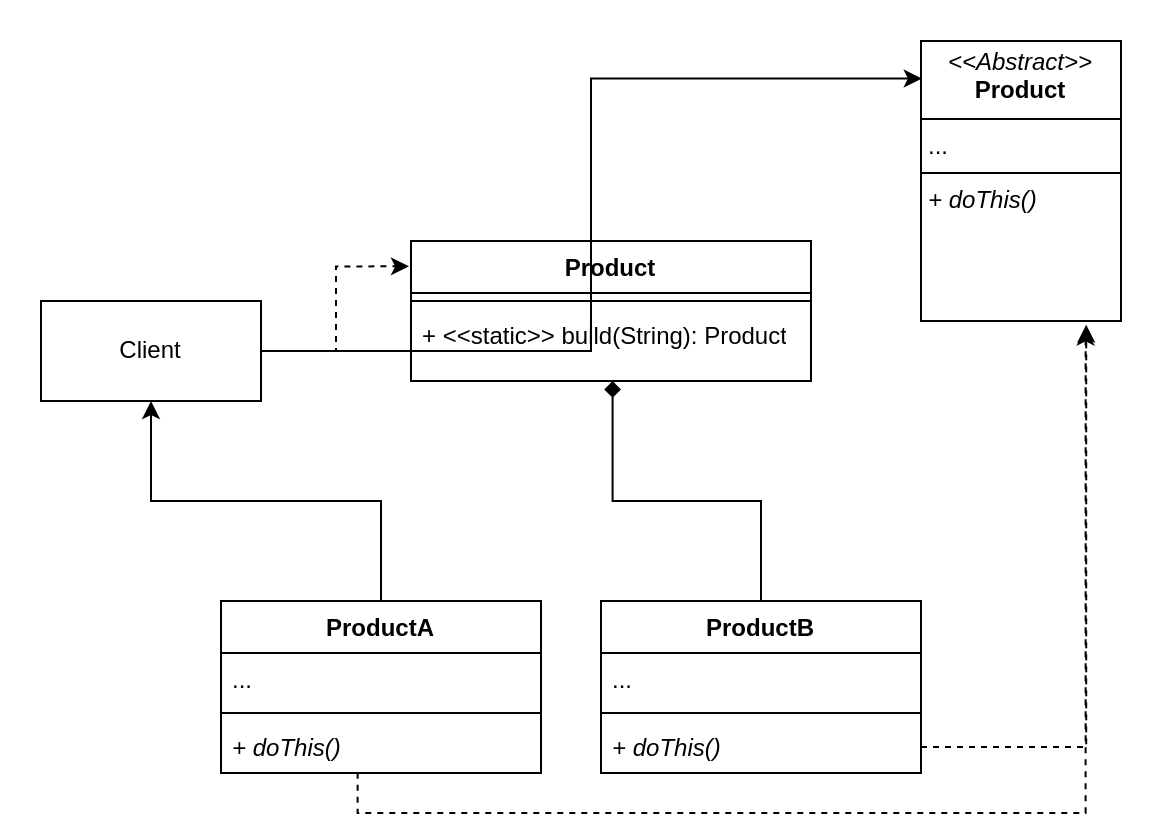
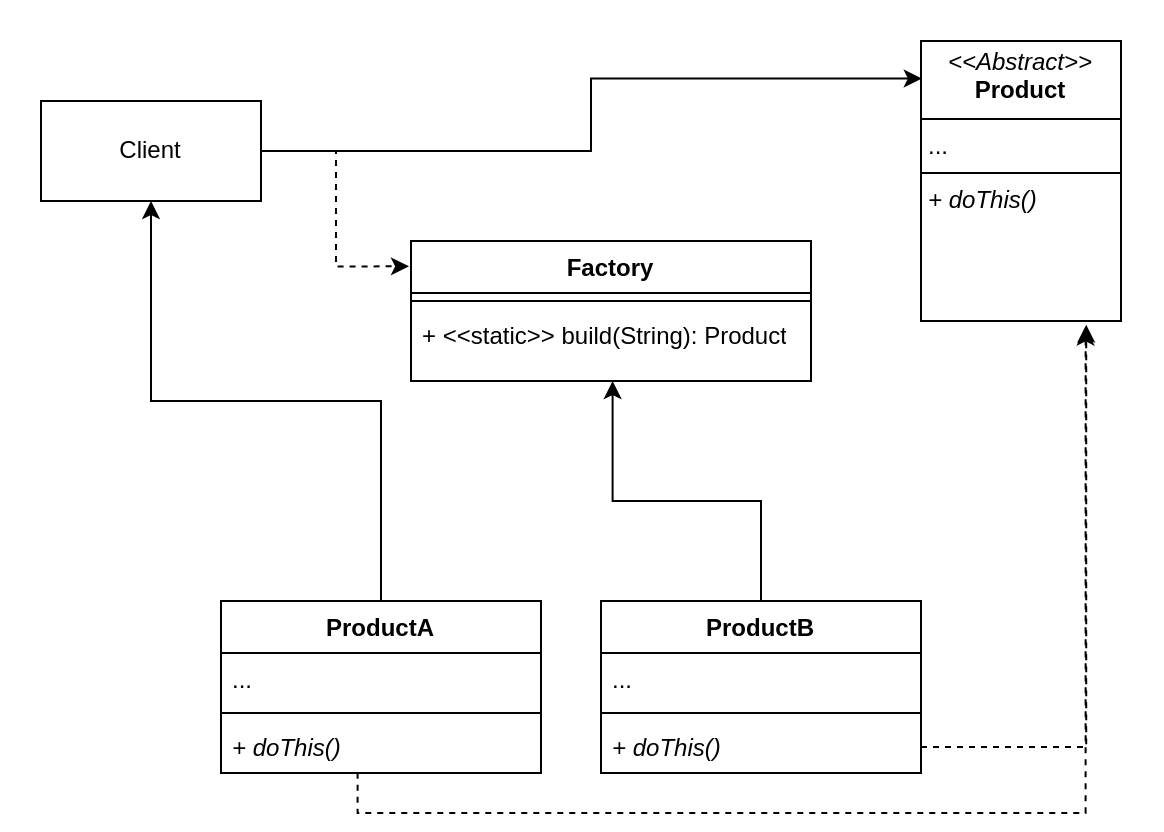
node "Product": label "Product" -> "Factory"
node "Client": moved (151, 351) -> (151, 151)
edge "ProductB" -> "+ <<static>> build(String): Product": arrowhead diamond -> classic
